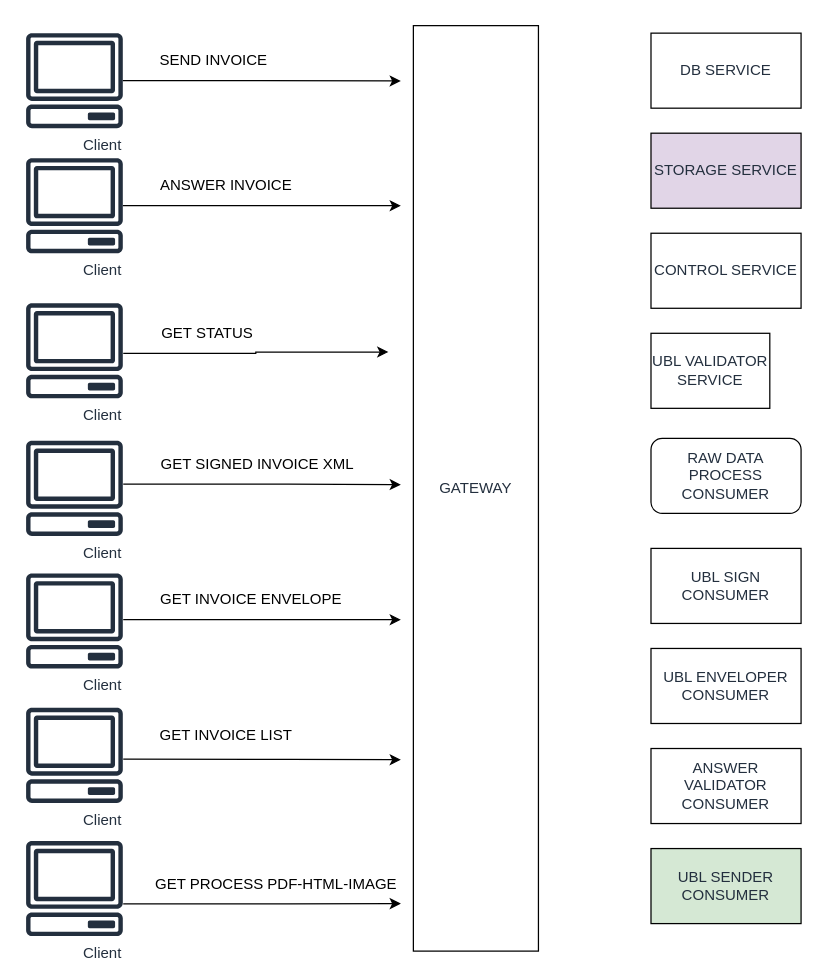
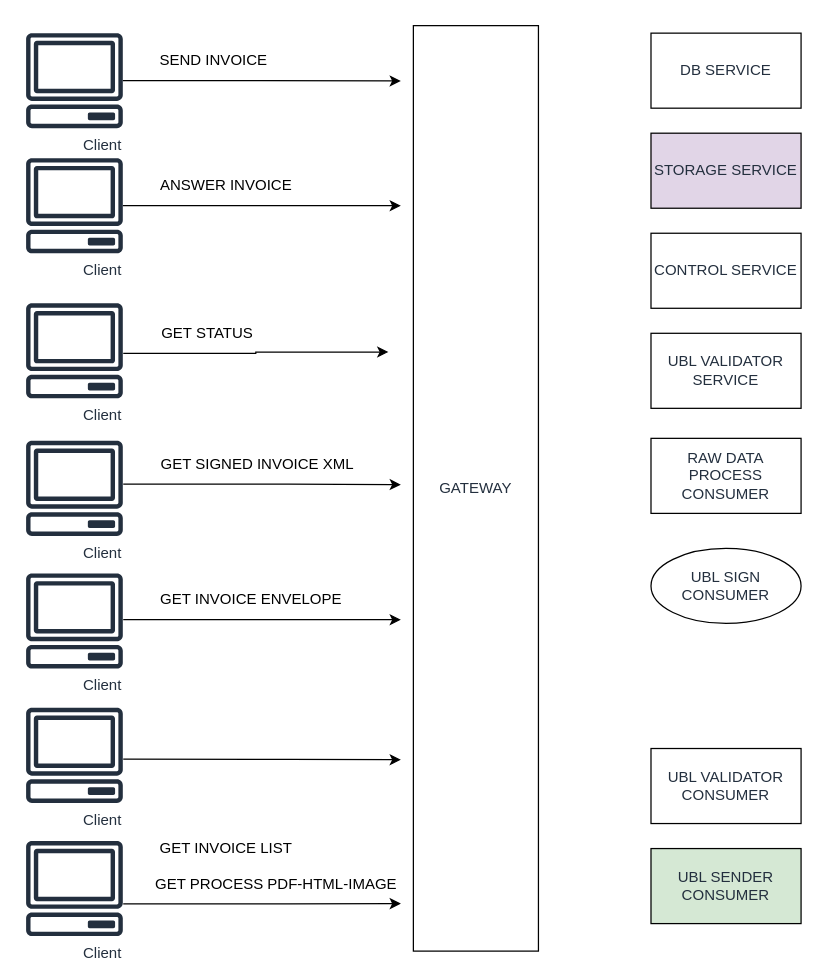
node "UBL VALIDATOR SERVICE": size 119x75 -> 150x75
node "RAW DATA PROCESS CONSUMER": shape rounded rectangle -> rectangle
node "UBL SIGN CONSUMER": shape rectangle -> ellipse
node "UBL ENVELOPER CONSUMER": removed
node "GET INVOICE LIST": moved (226, 736) -> (226, 848)
node "ANSWER VALIDATOR CONSUMER": label "ANSWER VALIDATOR CONSUMER" -> "UBL VALIDATOR CONSUMER"
